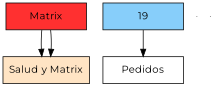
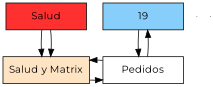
node "Matrix": label "Matrix" -> "Salud"
edge "Pedidos" -> "19": added
edge "Pedidos" -> "Salud y Matrix": added
edge "Salud y Matrix" -> "Pedidos": added
